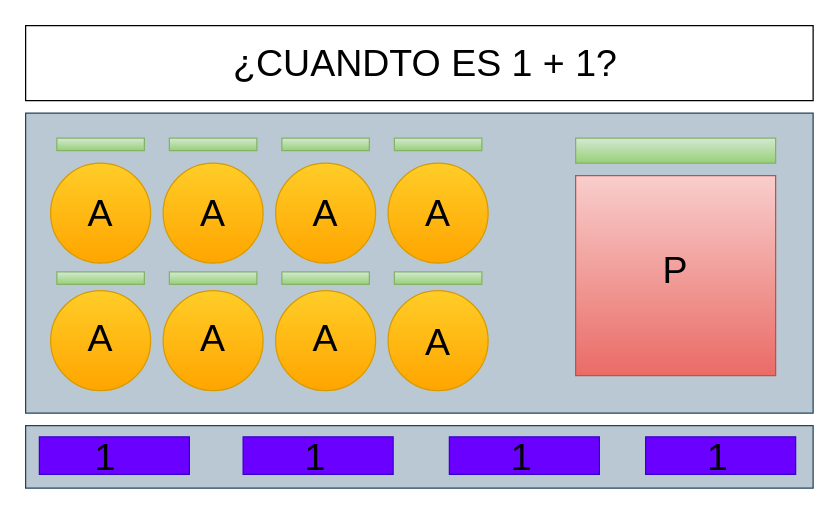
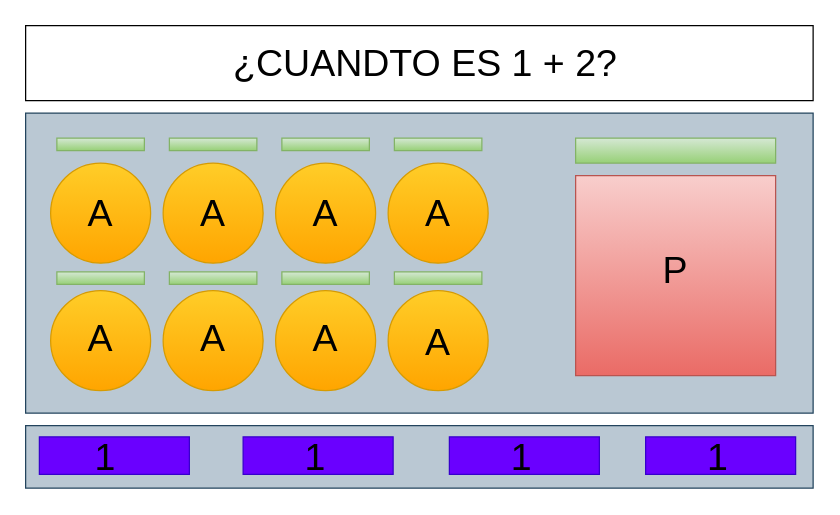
node "¿CUANDTO ES 1 + 1?": label "¿CUANDTO ES 1 + 1?" -> "¿CUANDTO ES 1 + 2?"
